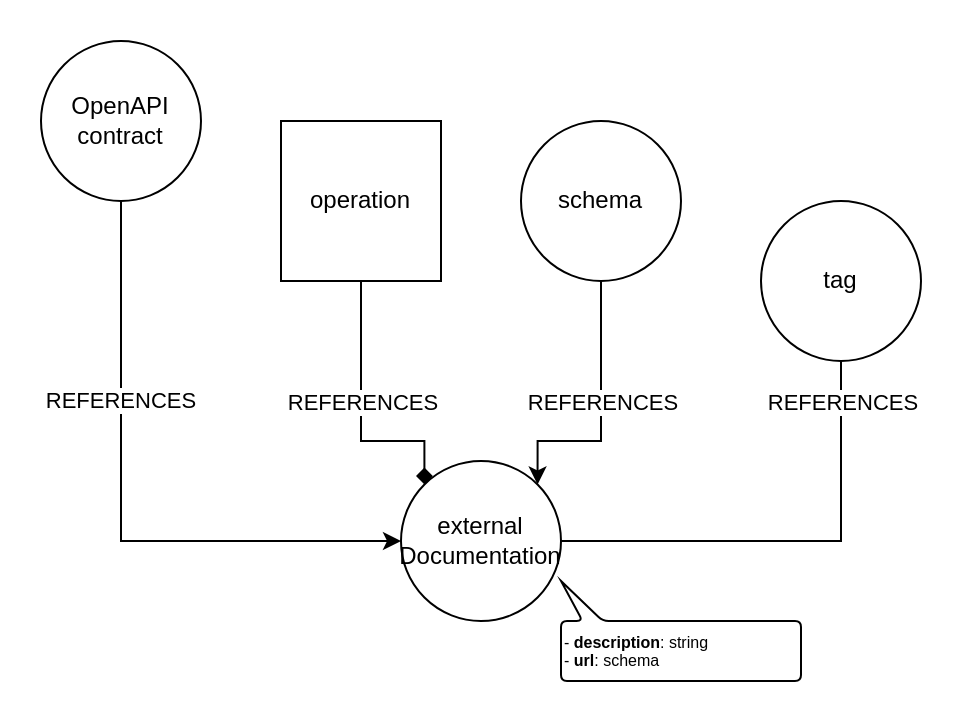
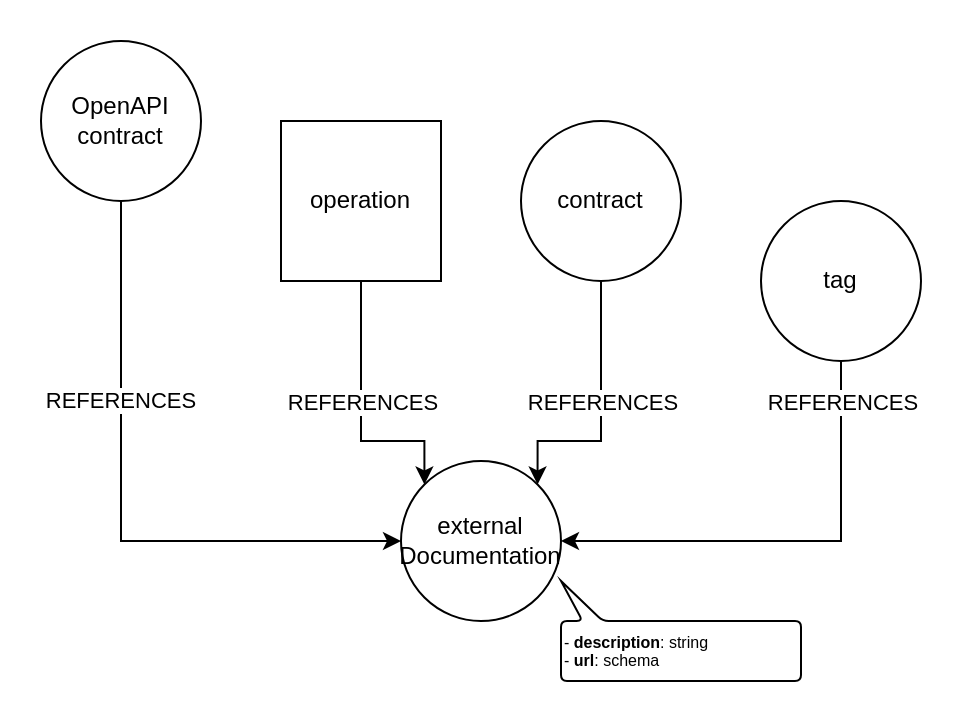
node "schema": label "schema" -> "contract"
edge "operation" -> "external Documentation": arrowhead diamond -> classic
edge "tag" -- "external Documentation": arrowhead none -> classic
